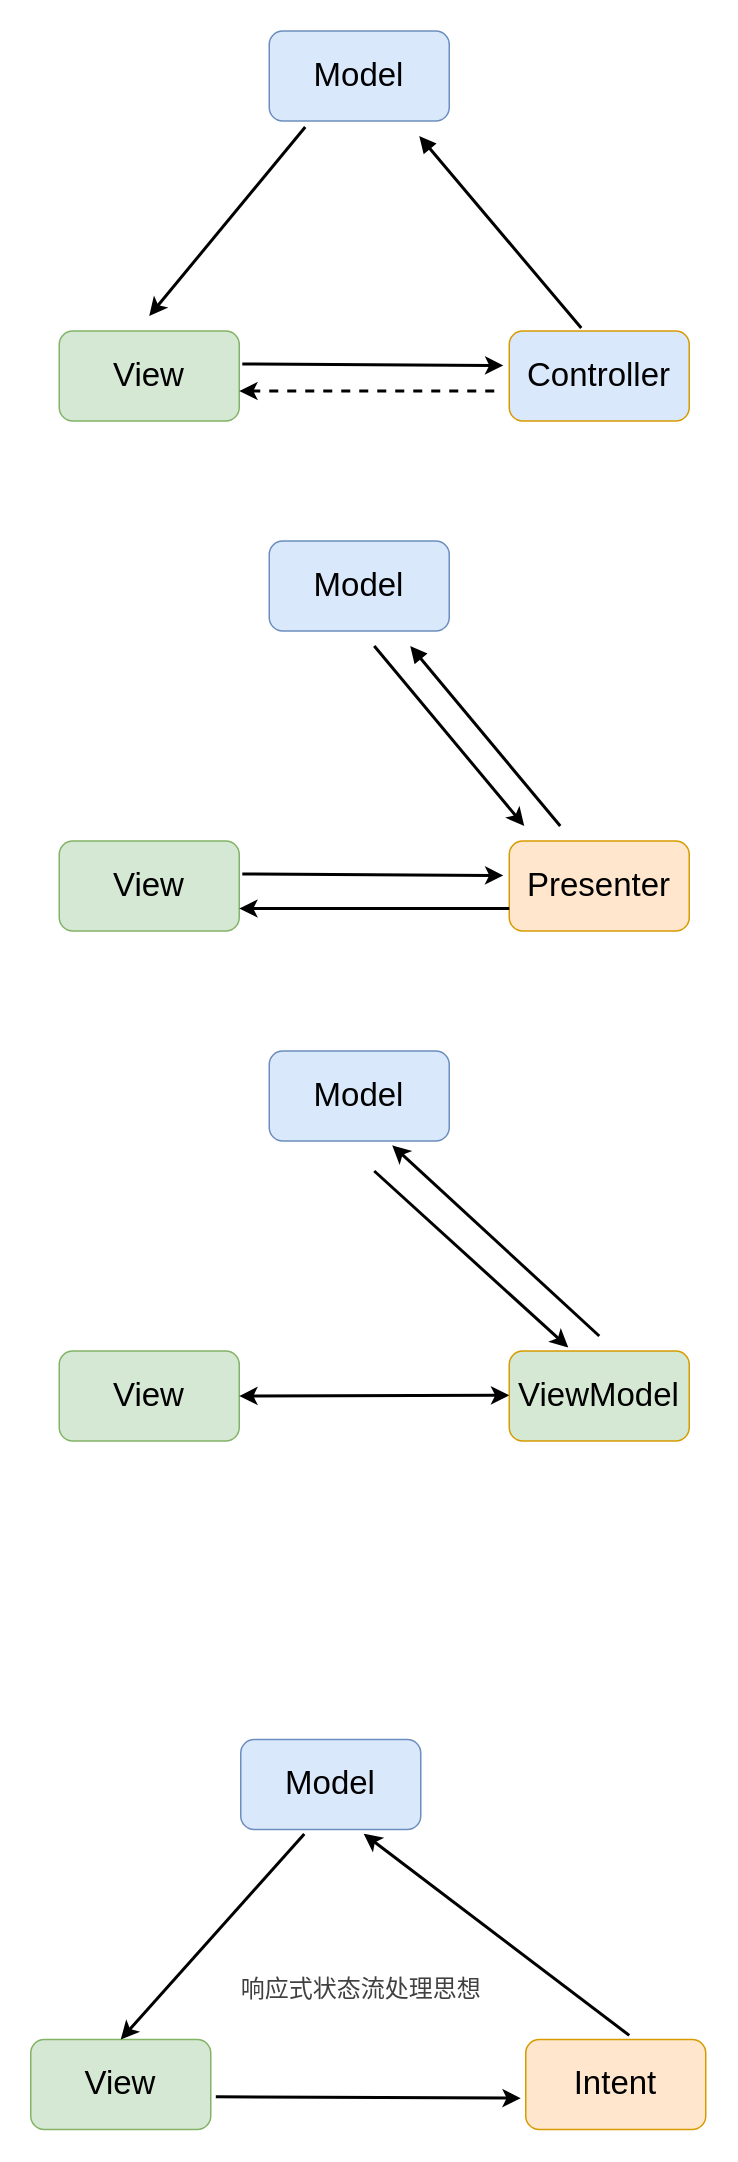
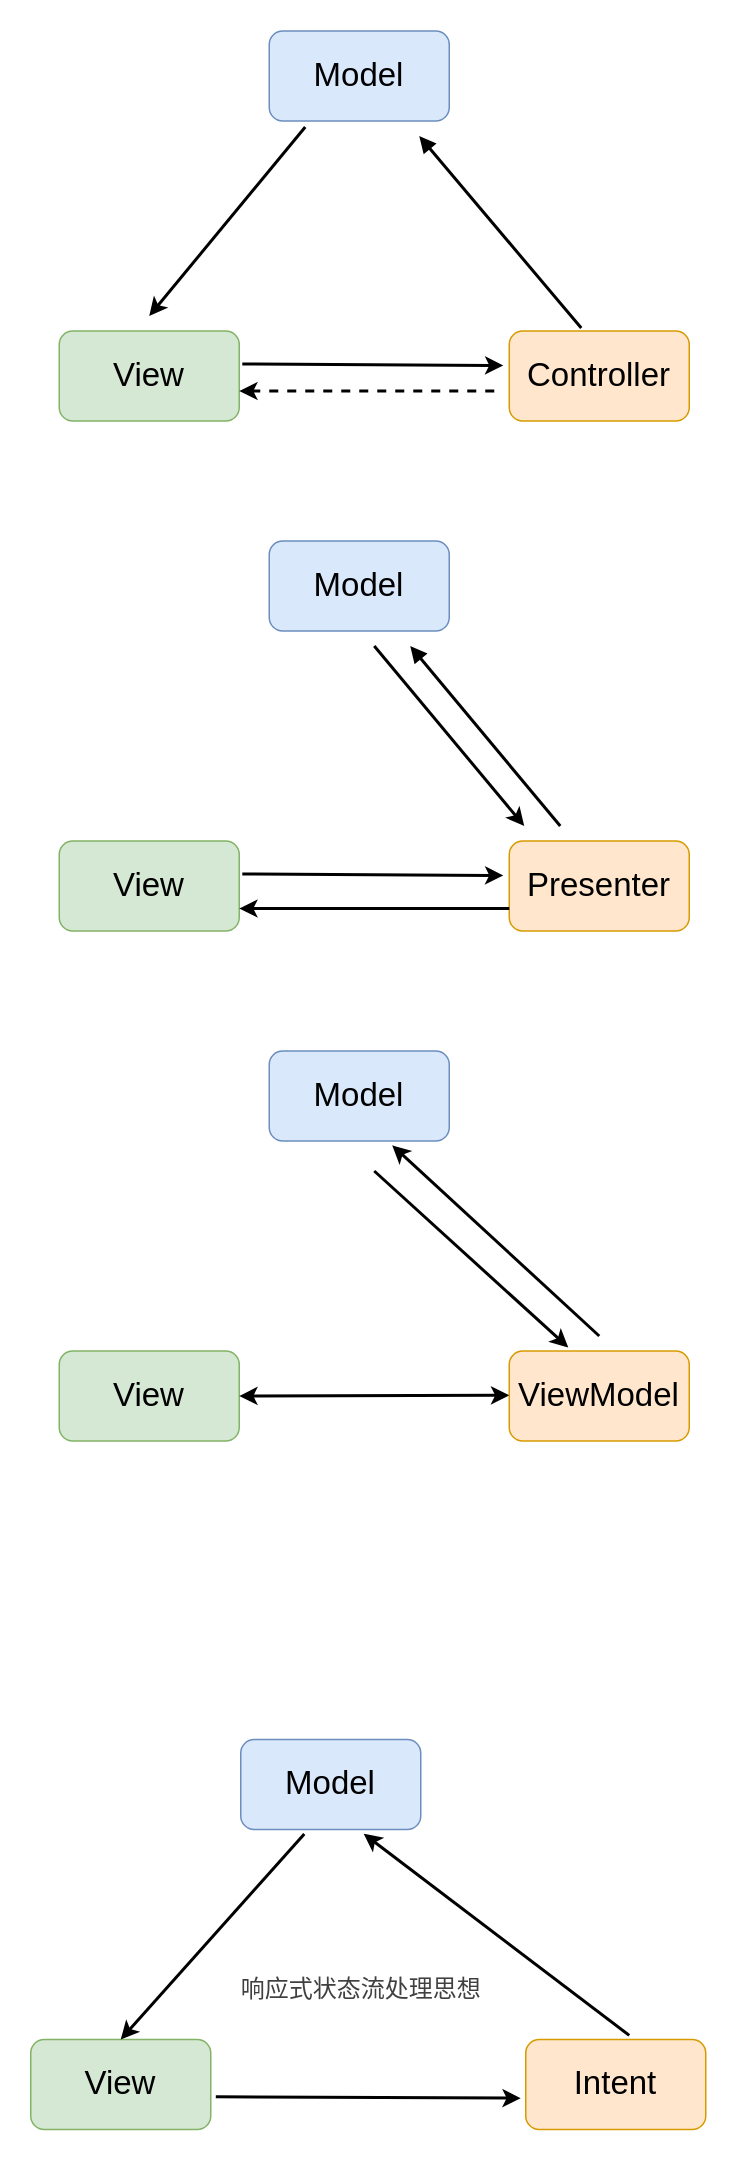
node "Controller": fillcolor #dae8fc -> #ffe6cc
node "ViewModel": fillcolor #d5e8d4 -> #ffe6cc
